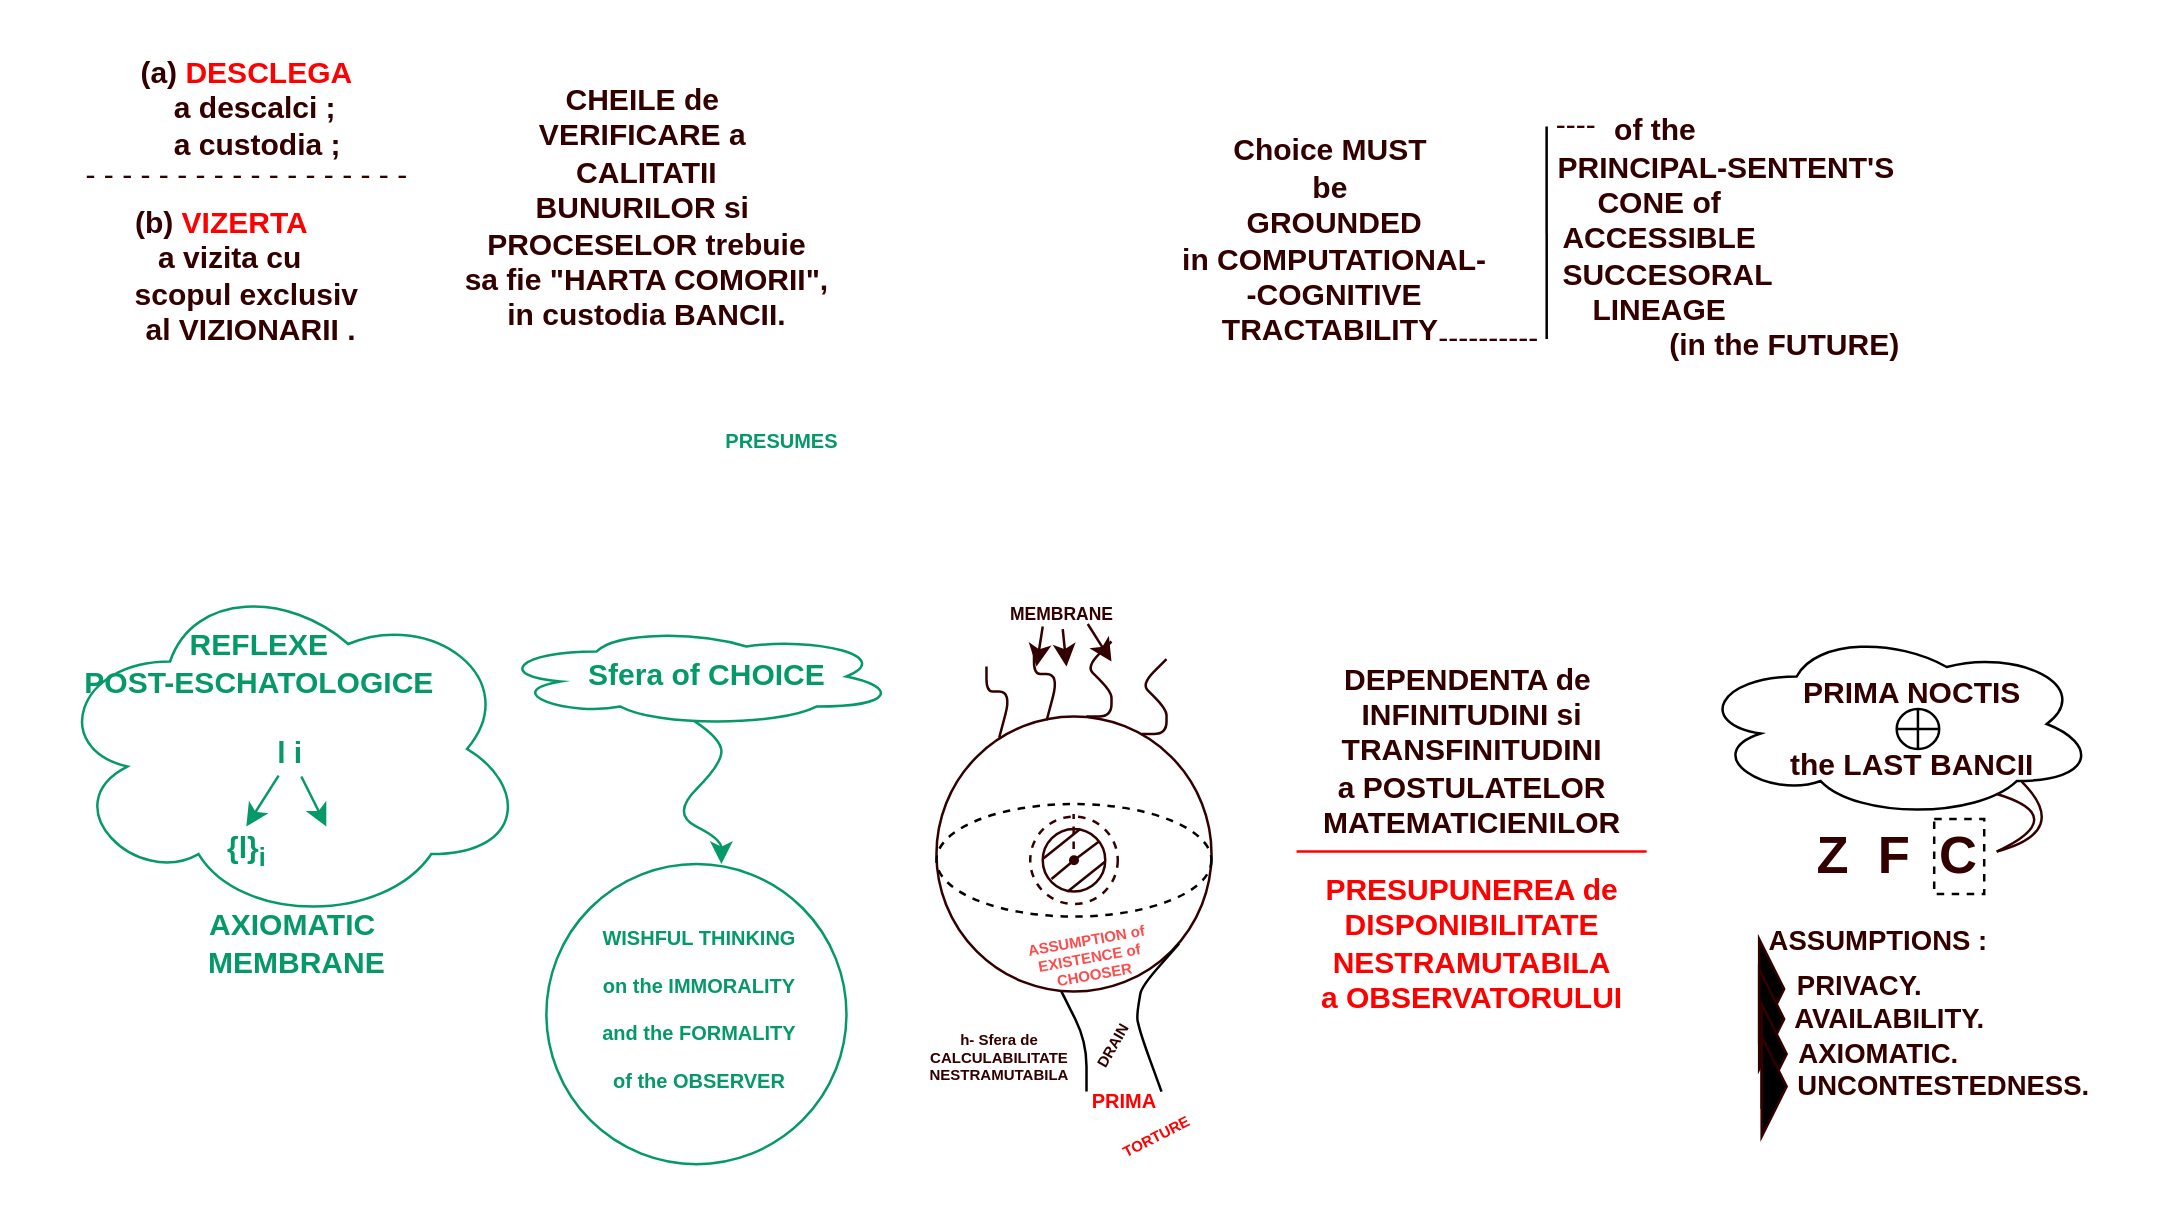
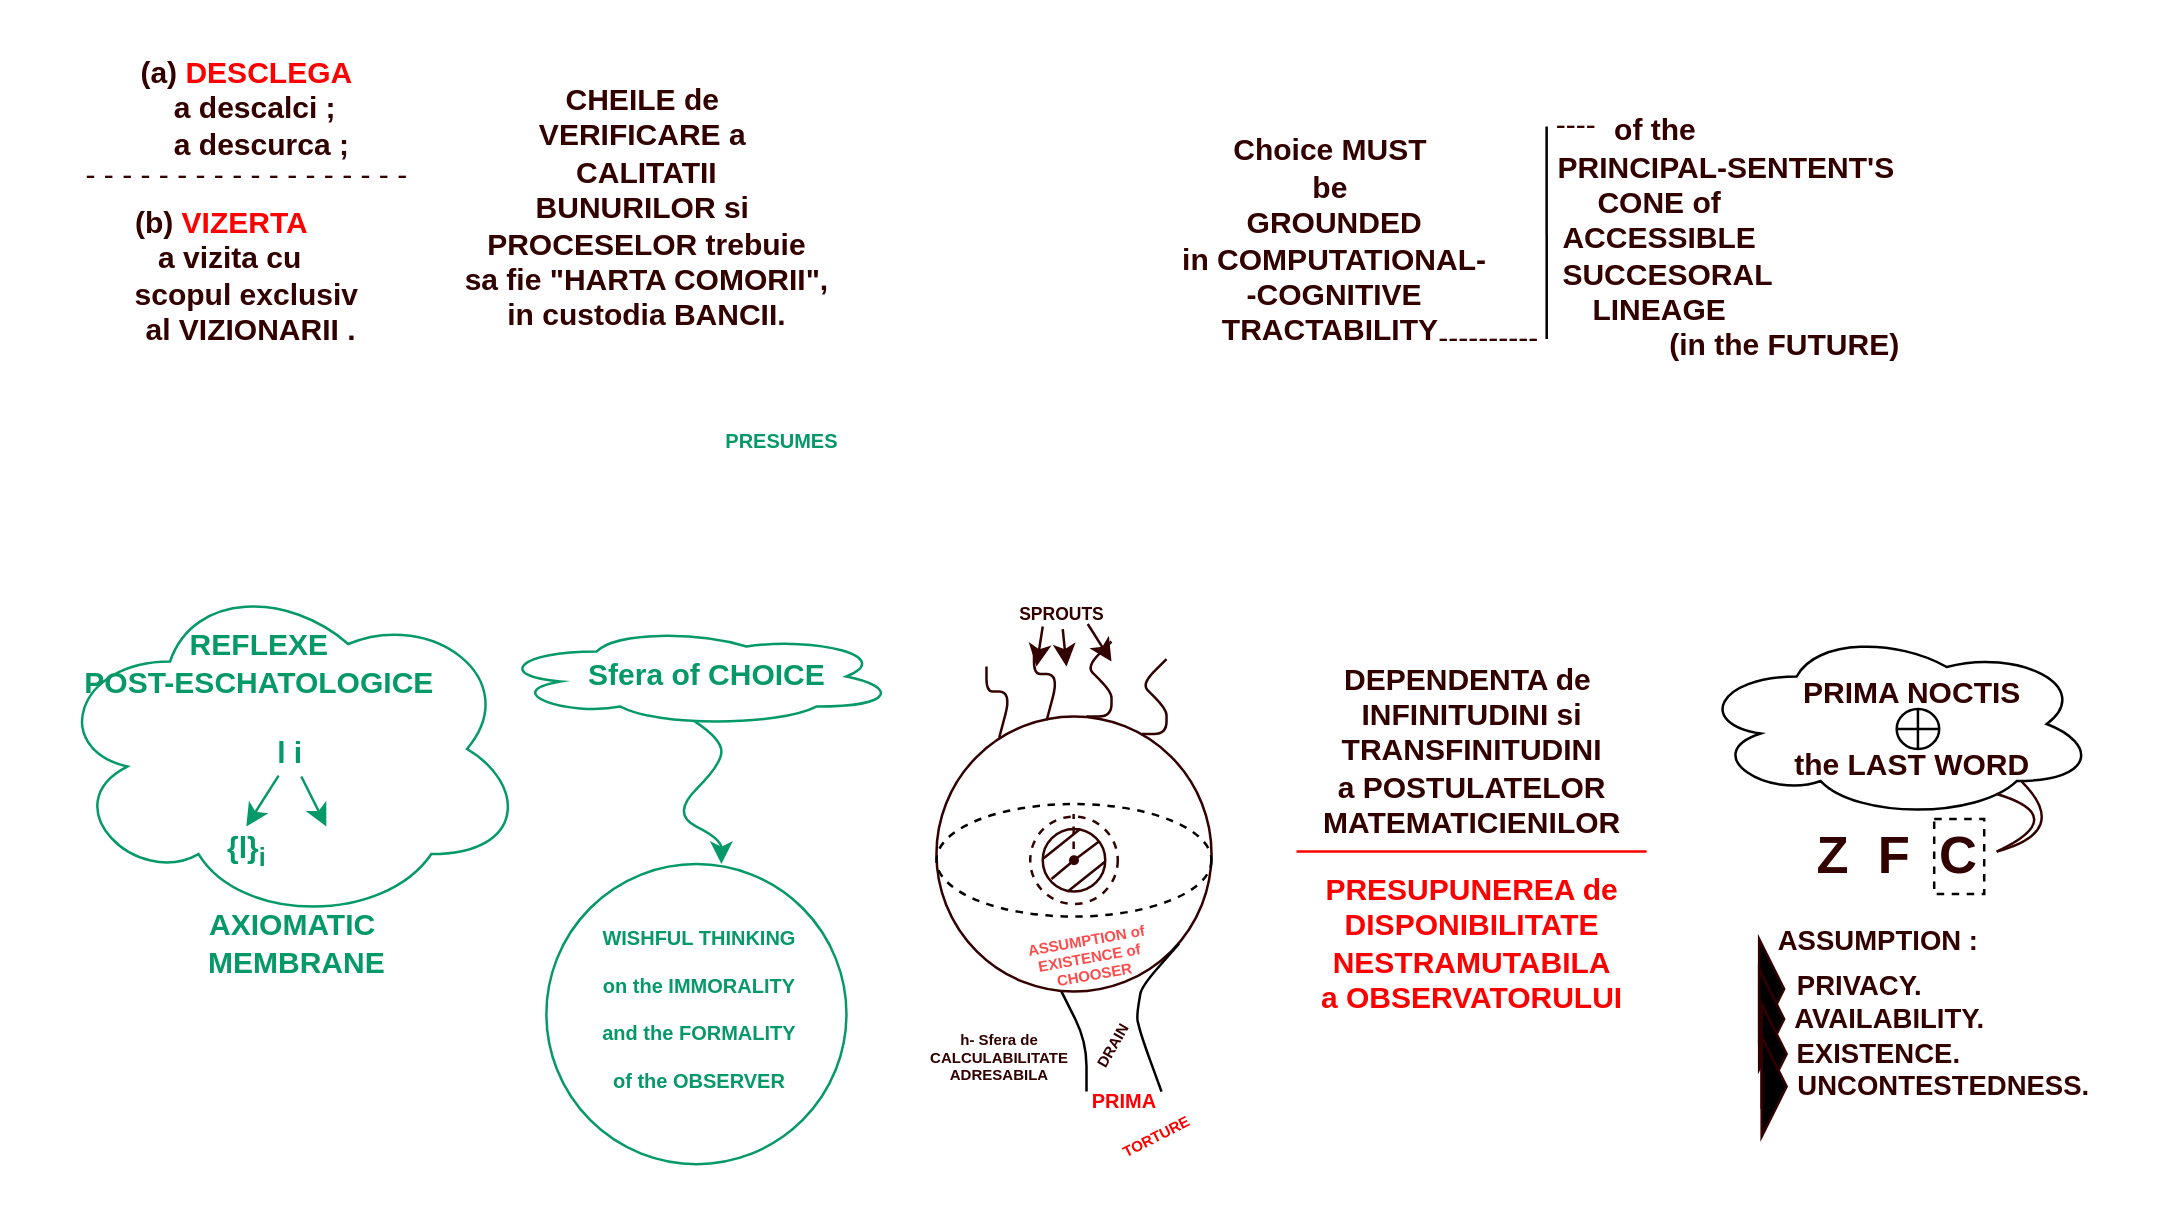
node "(a) DESCLEGA a descalci ; a custodia ;": label "(a) DESCLEGA a descalci ; a custodia ;" -> "(a) DESCLEGA a descalci ; a descurca ;"
node "MEMBRANE": label "MEMBRANE" -> "SPROUTS"
node "PRIMA NOCTIS the LAST BANCII": label "PRIMA NOCTIS the LAST BANCII" -> "PRIMA NOCTIS the LAST WORD"
node "ASSUMPTIONS :": label "ASSUMPTIONS :" -> "ASSUMPTION :"
node "PRIVACY. AVAILABILITY. AXIOMATIC. UNCONTESTEDNESS.": label "PRIVACY. AVAILABILITY. AXIOMATIC. UNCONTESTEDNESS." -> "PRIVACY. AVAILABILITY. EXISTENCE. UNCONTESTEDNESS."
node "h- Sfera de CALCULABILITATE NESTRAMUTABILA": label "h- Sfera de CALCULABILITATE NESTRAMUTABILA" -> "h- Sfera de CALCULABILITATE ADRESABILA"
